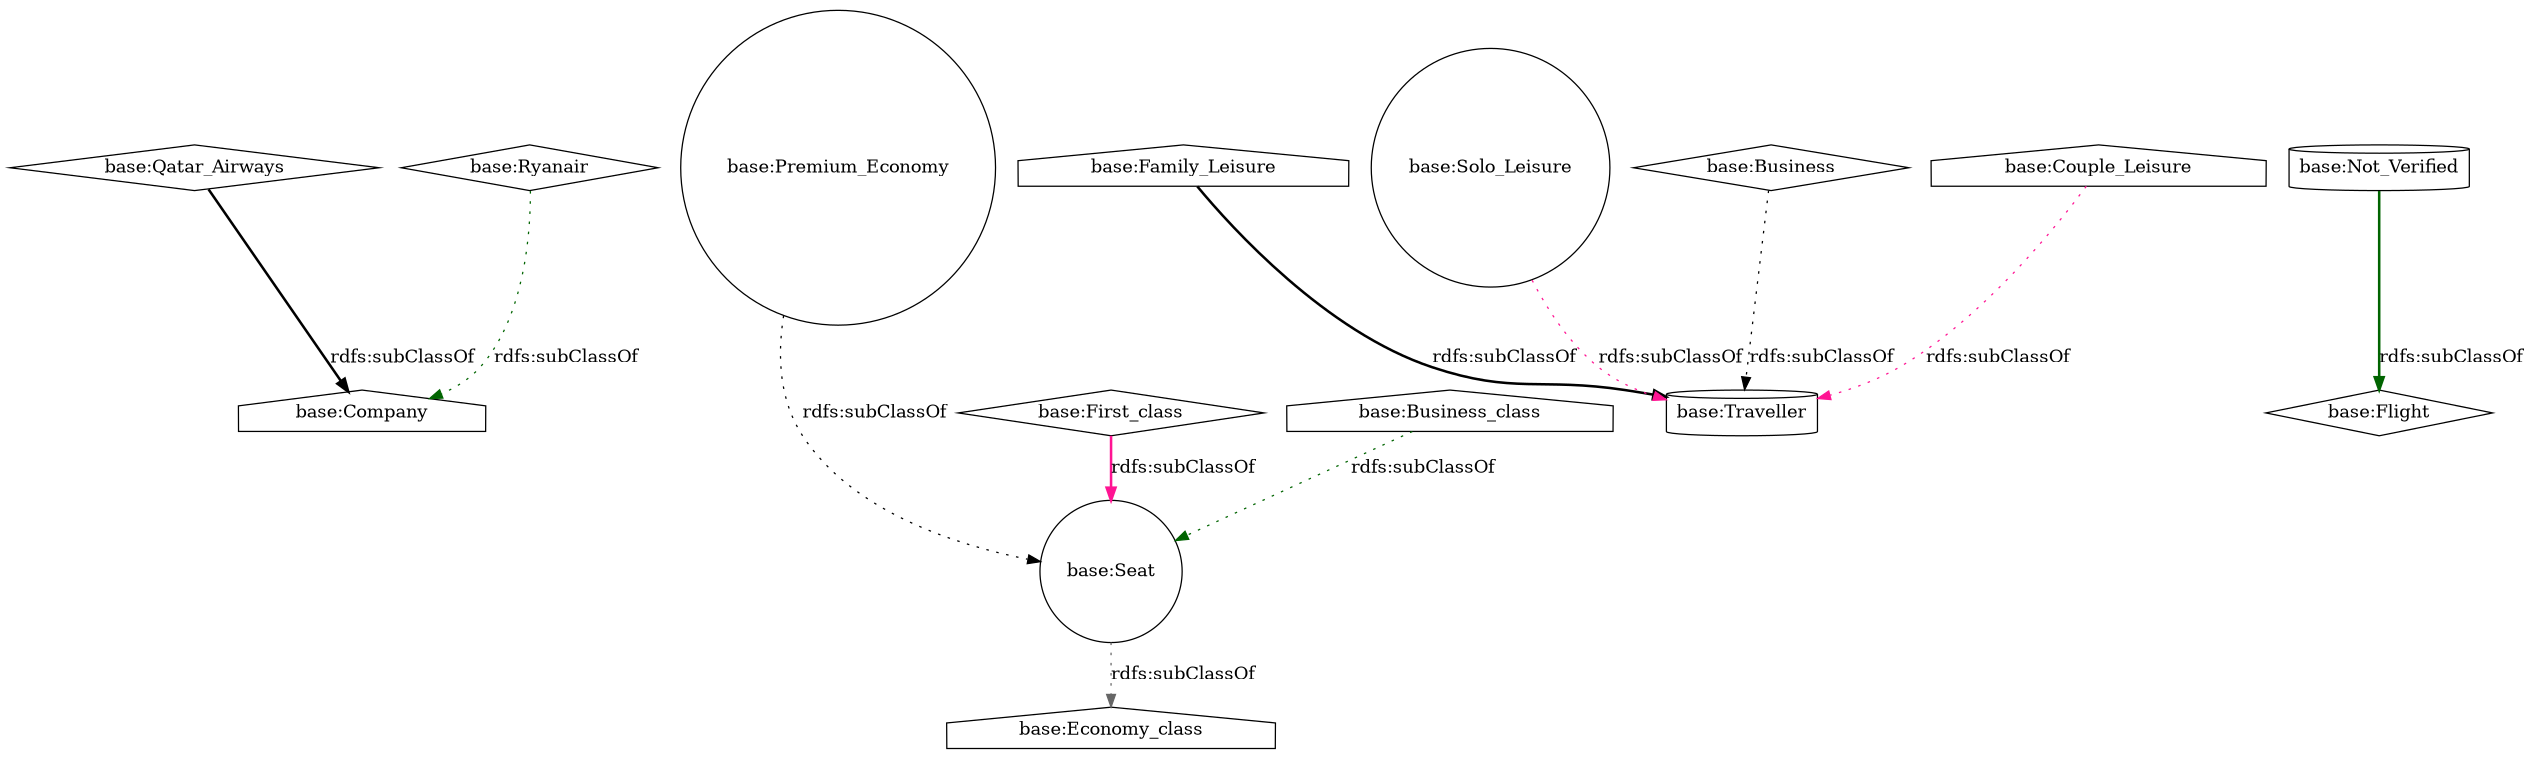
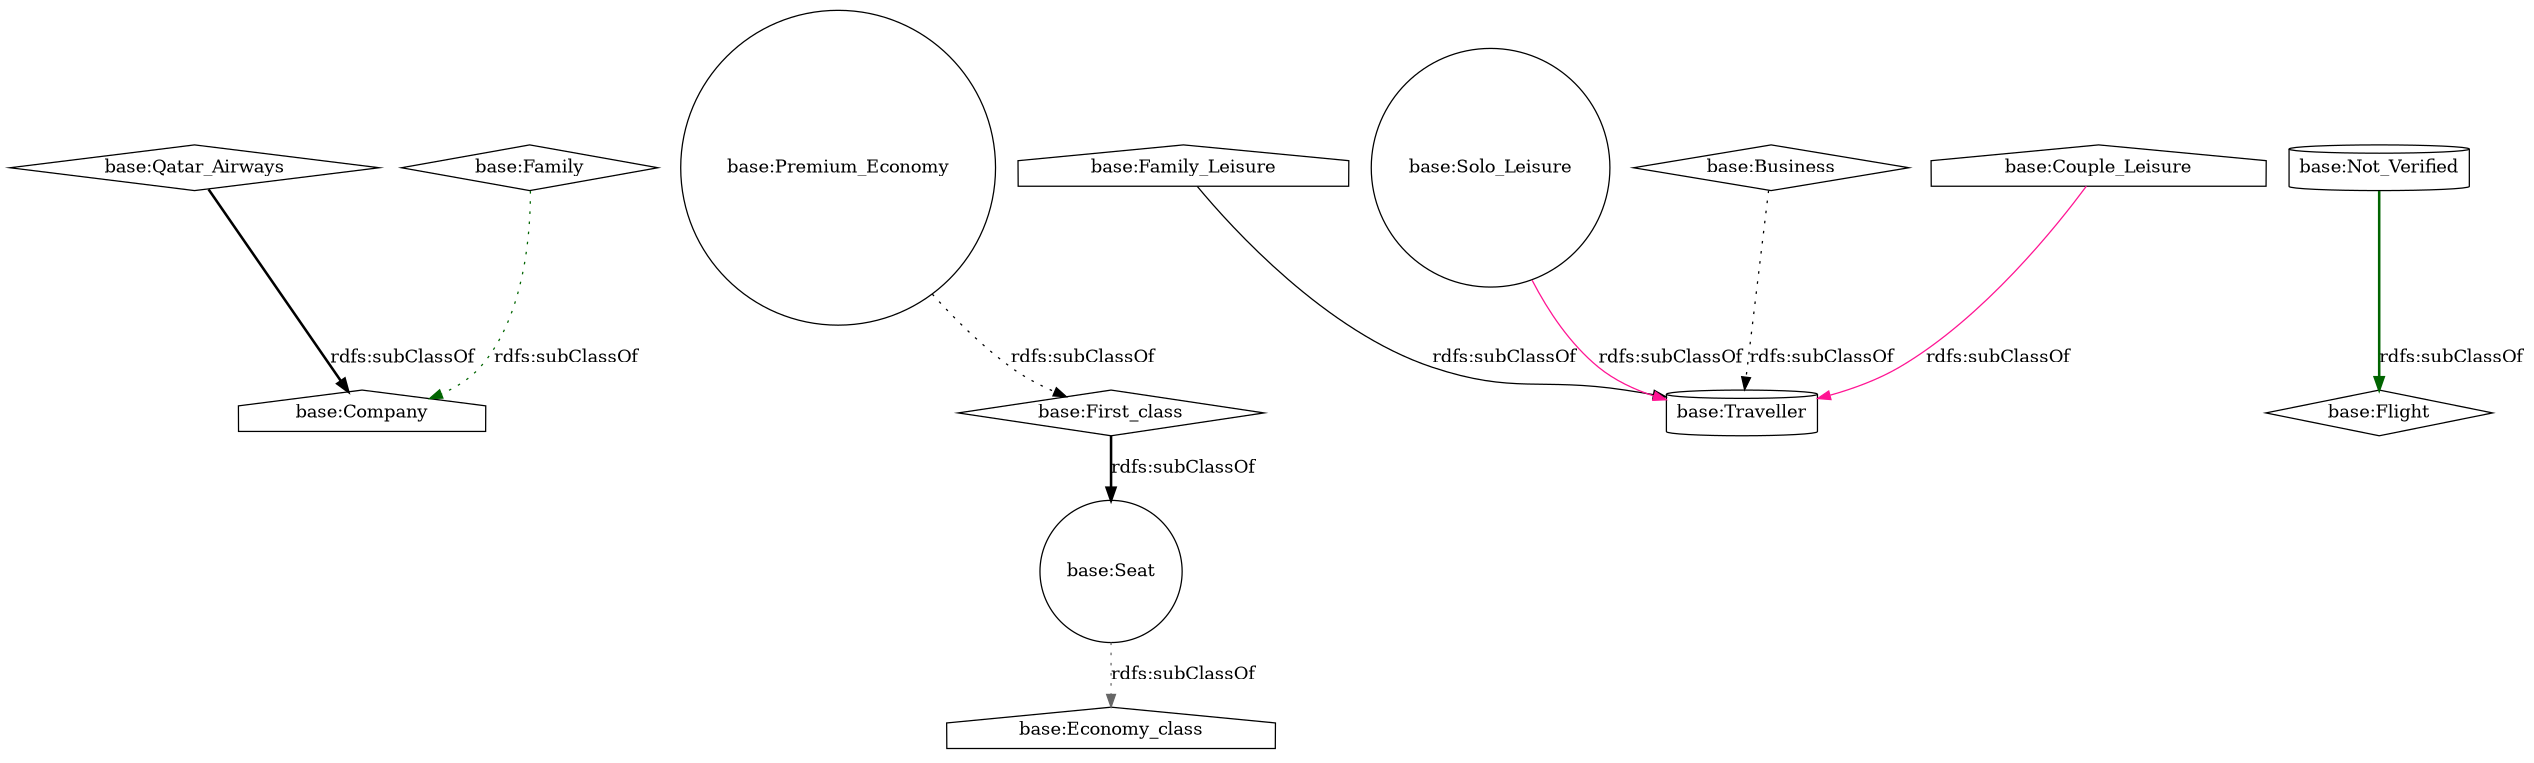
node "base:Ryanair": label "base:Ryanair" -> "base:Family"
edge "base:Couple_Leisure" -> "base:Traveller": style dotted -> solid
edge "base:Solo_Leisure" -> "base:Traveller": style dotted -> solid
edge "base:Family_Leisure" -> "base:Traveller": style bold -> solid
node "base:Business_class": removed
edge "base:First_class" -> "base:Seat": color deeppink -> black
edge "base:Premium_Economy" -> "base:Seat": now "base:Premium_Economy" -> "base:First_class"
